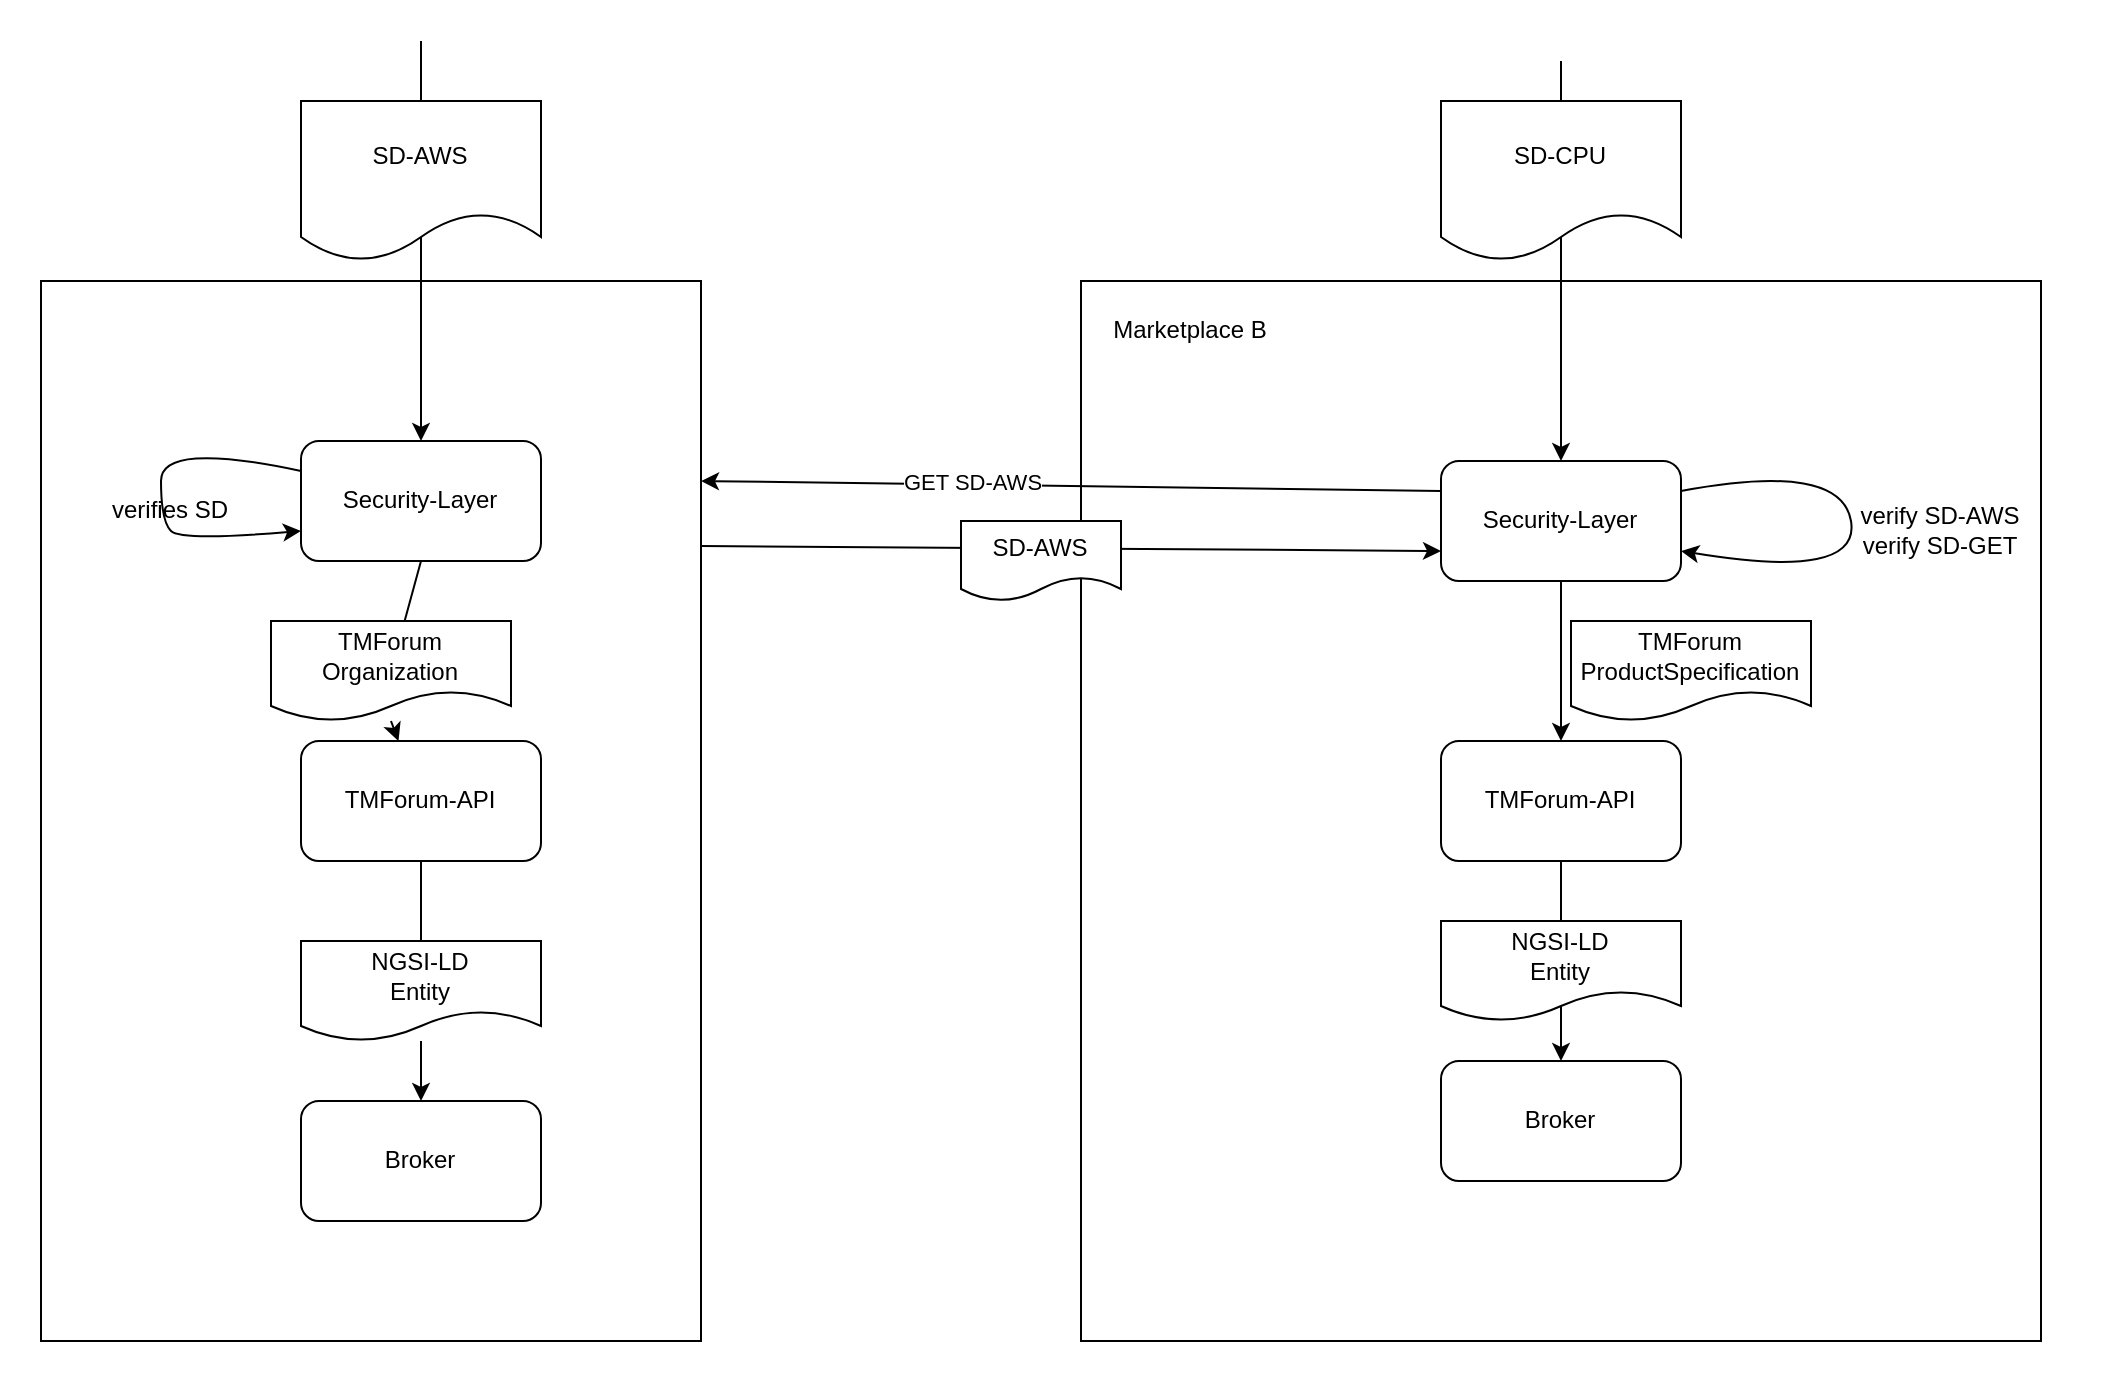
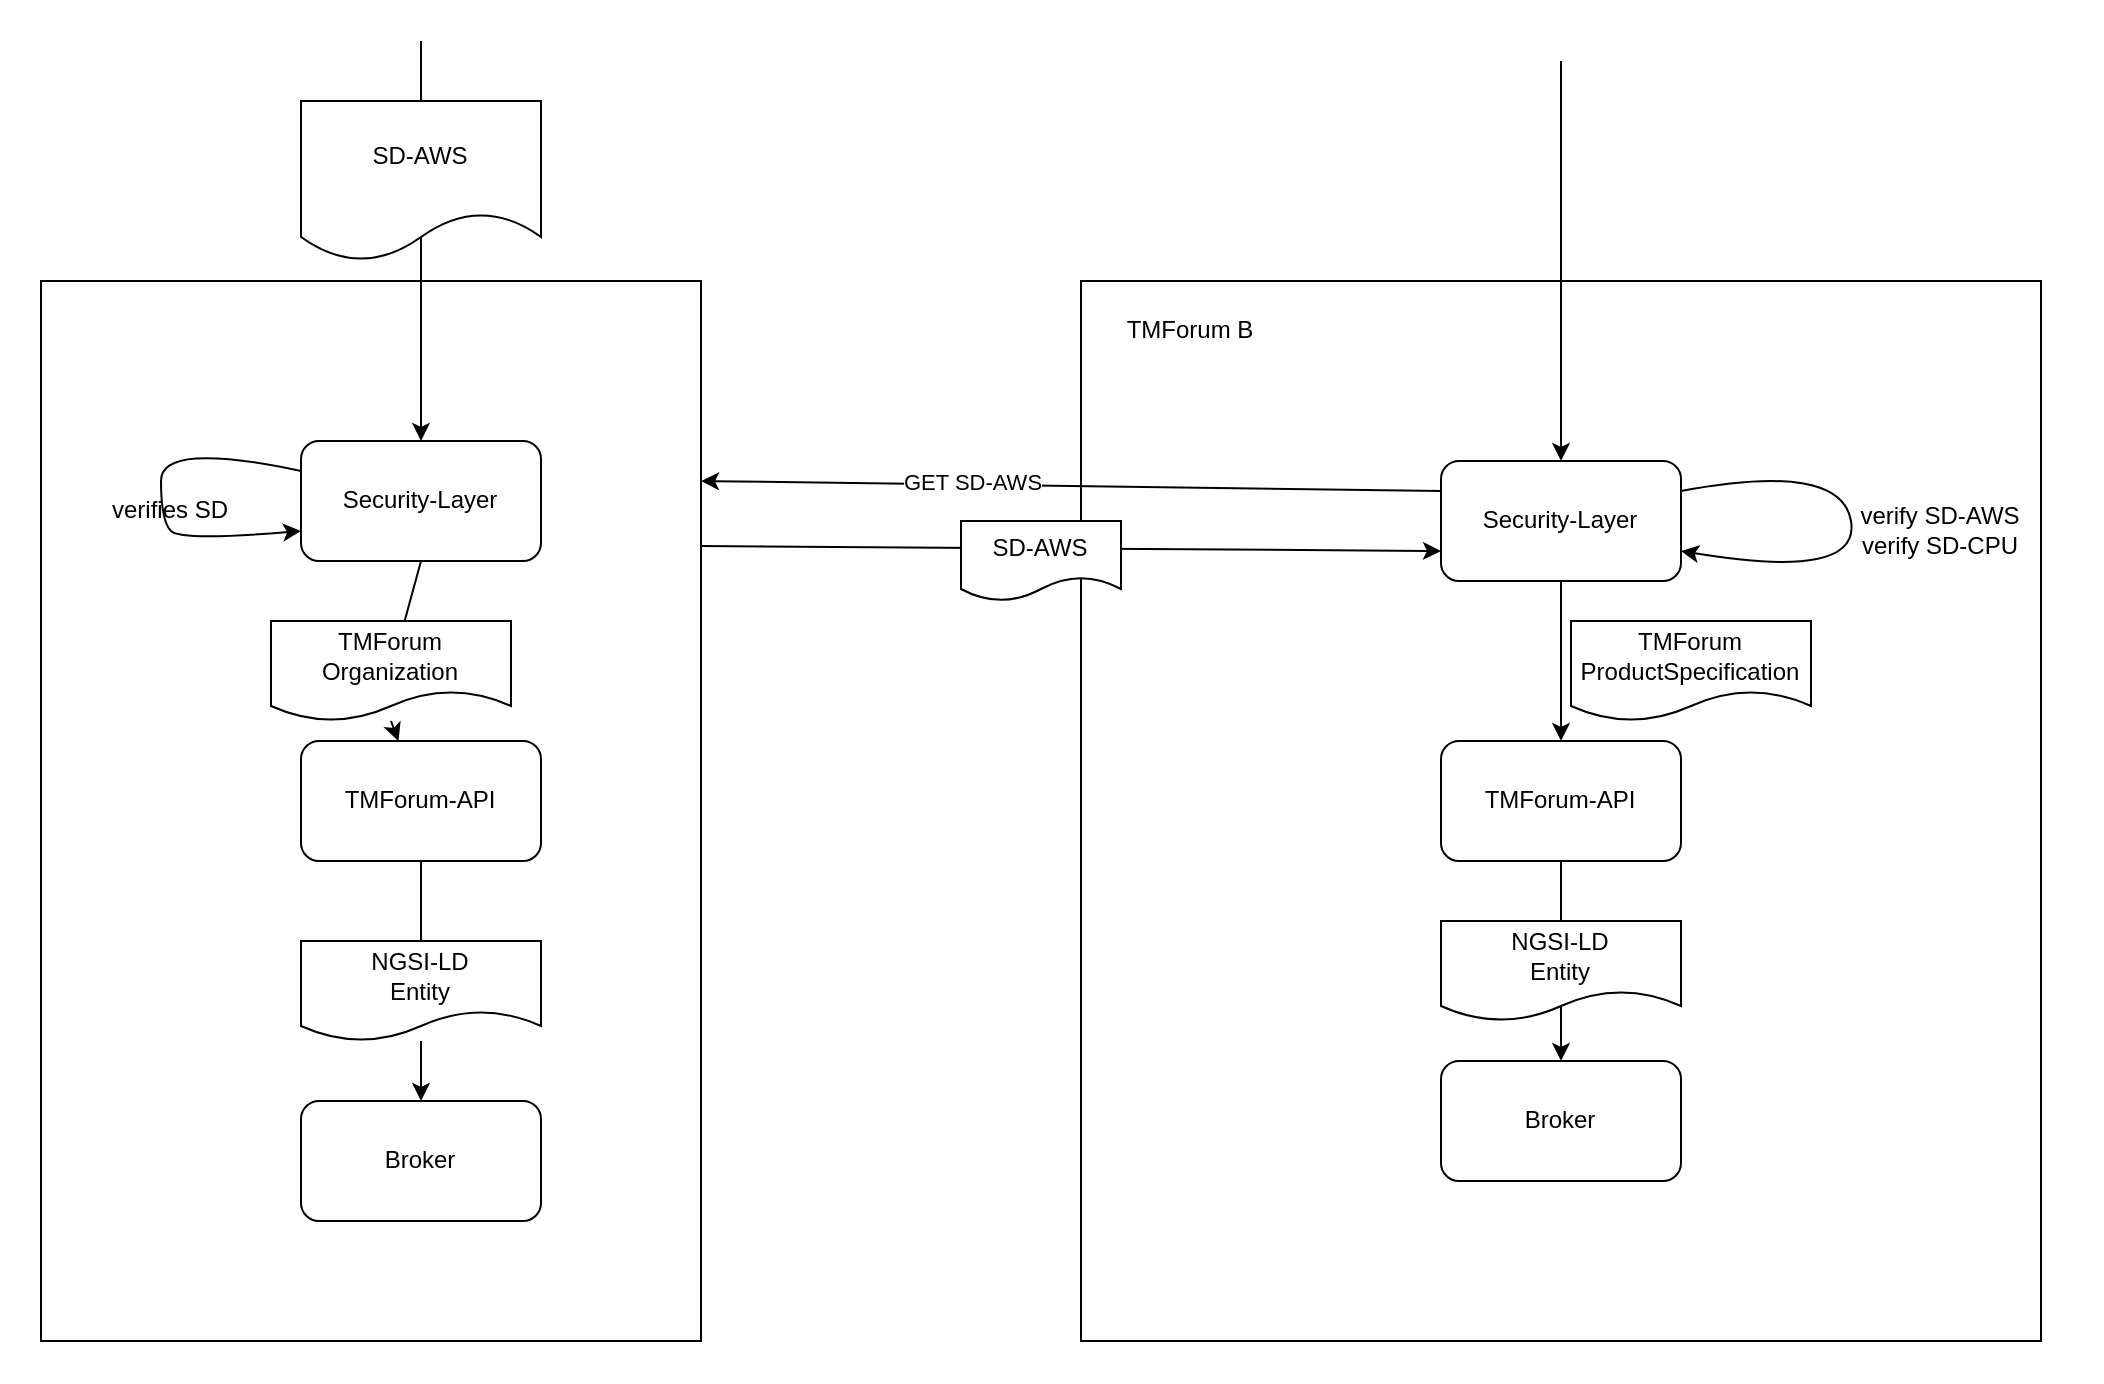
node "SD-CPU": removed
node "Marketplace B": label "Marketplace B" -> "TMForum B"
node "verify SD-AWS verify SD-GET": label "verify SD-AWS verify SD-GET" -> "verify SD-AWS verify SD-CPU"
